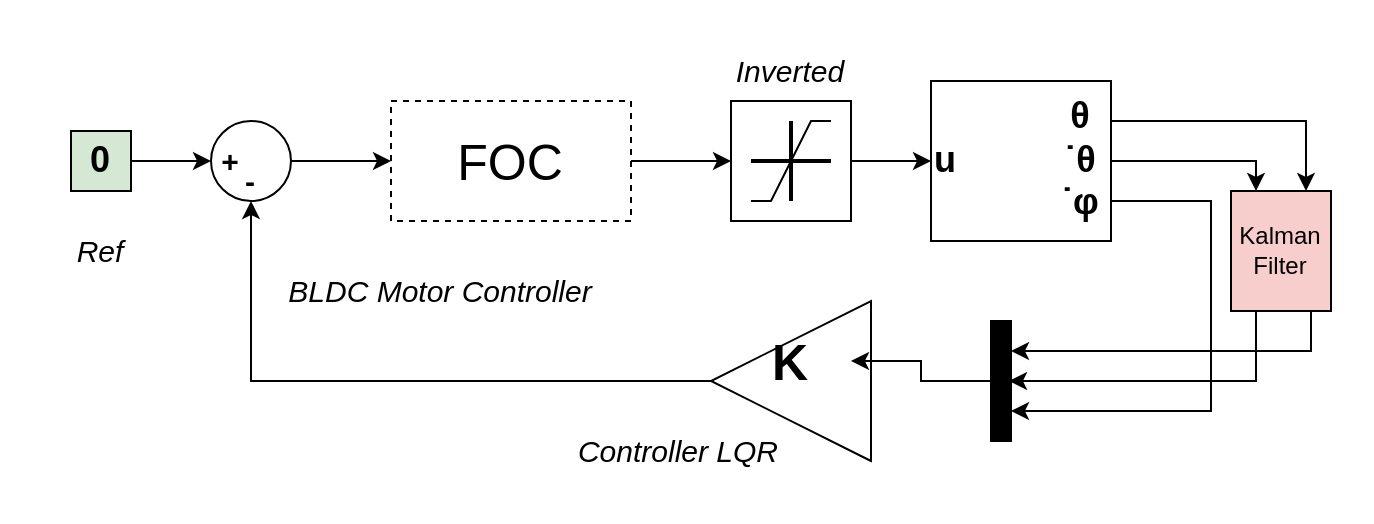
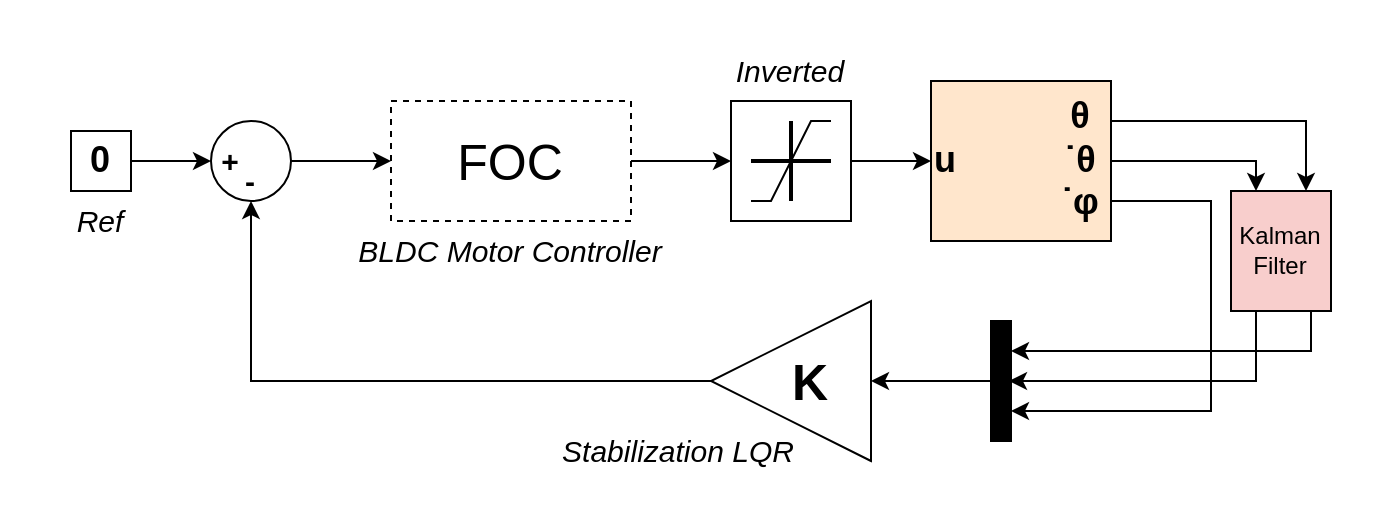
node "0": fillcolor #d5e8d4 -> #ffffff
node "u": fillcolor #ffffff -> #ffe6cc
node "Ref": moved (101, 251) -> (101, 221)
node "BLDC Motor Controller": moved (441, 291) -> (511, 251)
node "K": moved (791, 361) -> (811, 381)
node "Controller LQR": label "Controller LQR" -> "Stabilization LQR"
